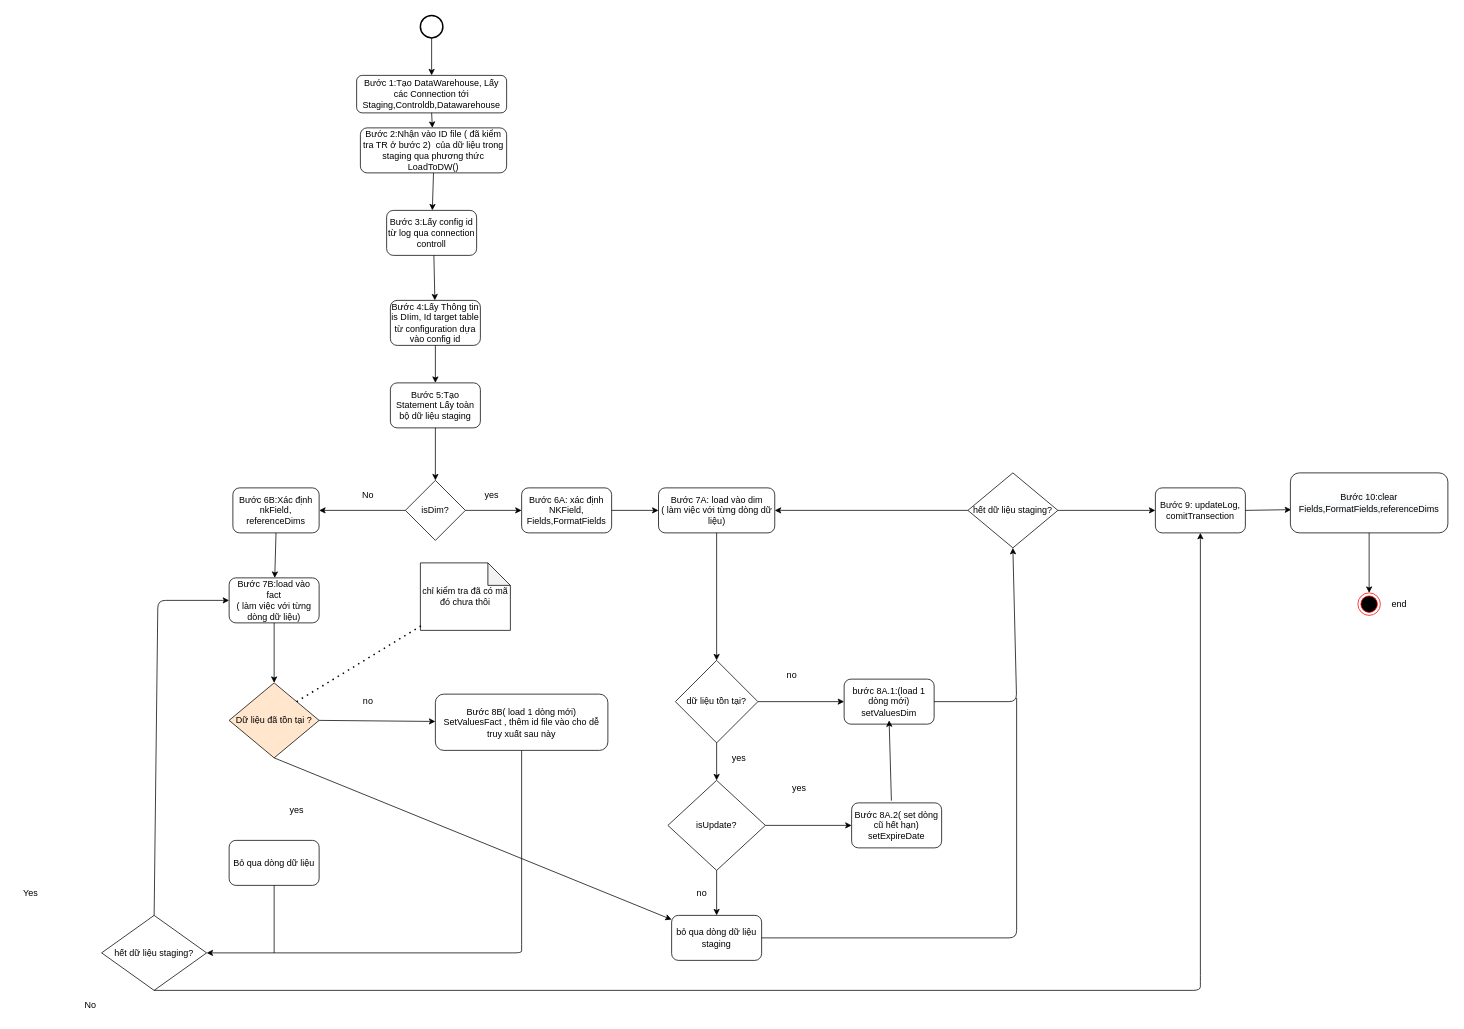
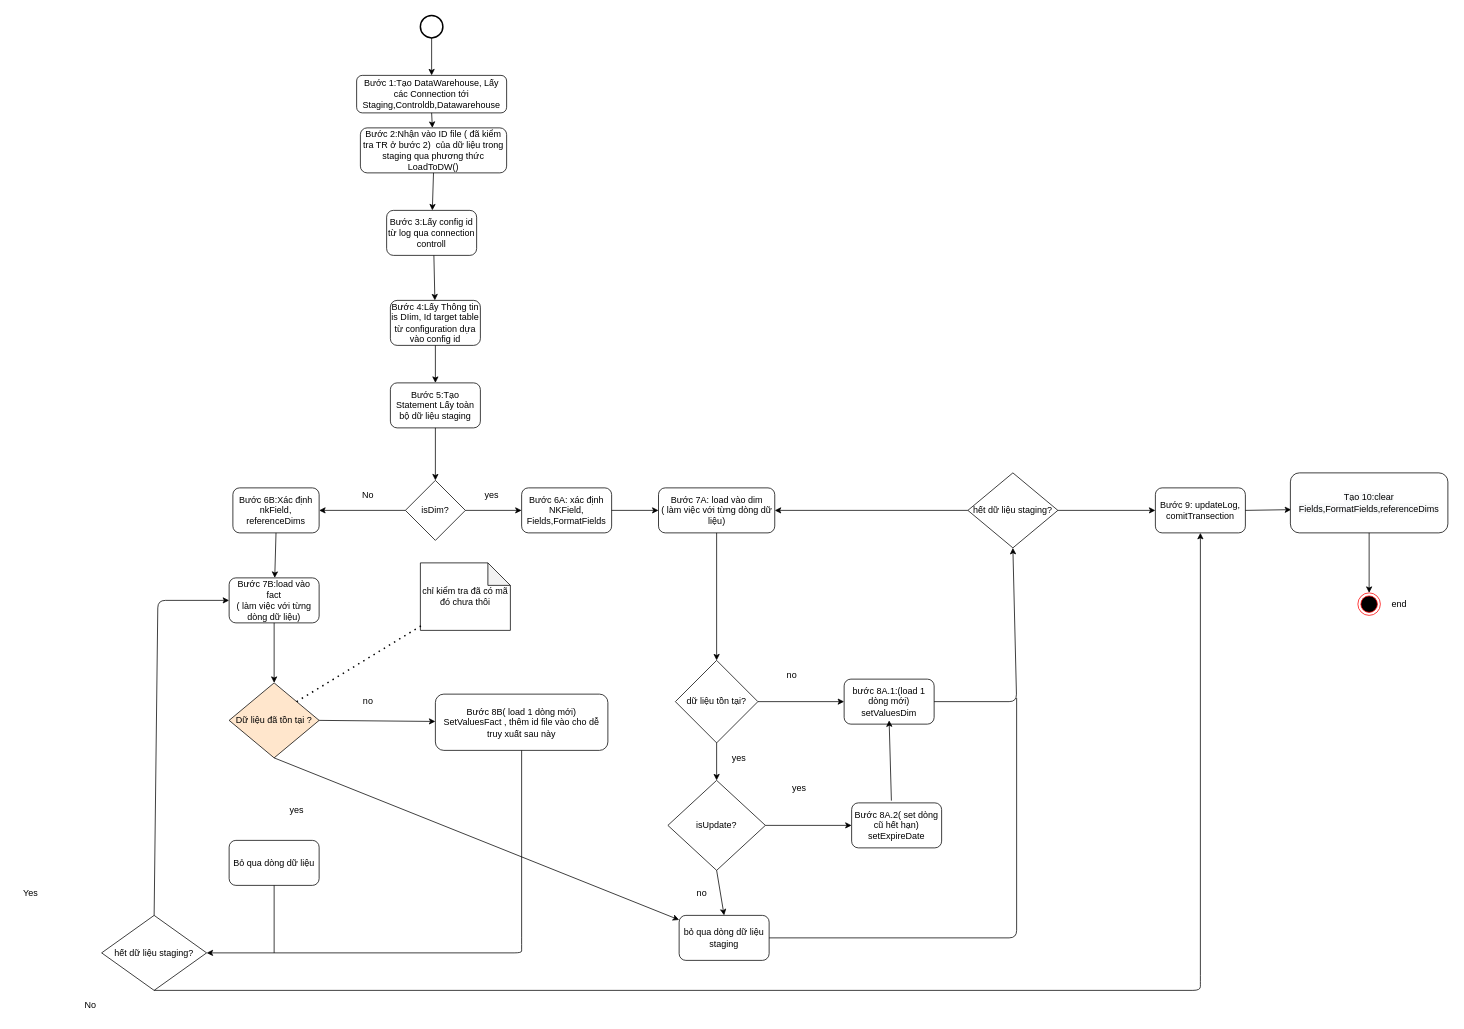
node "Bước 10:clear Fields,FormatFields,referenceDims": label "Bước 10:clear Fields,FormatFields,referenceDims" -> "Tạo 10:clear Fields,FormatFields,referenceDims"
node "bỏ qua dòng dữ liệu staging": moved (717, 938) -> (724, 938)
